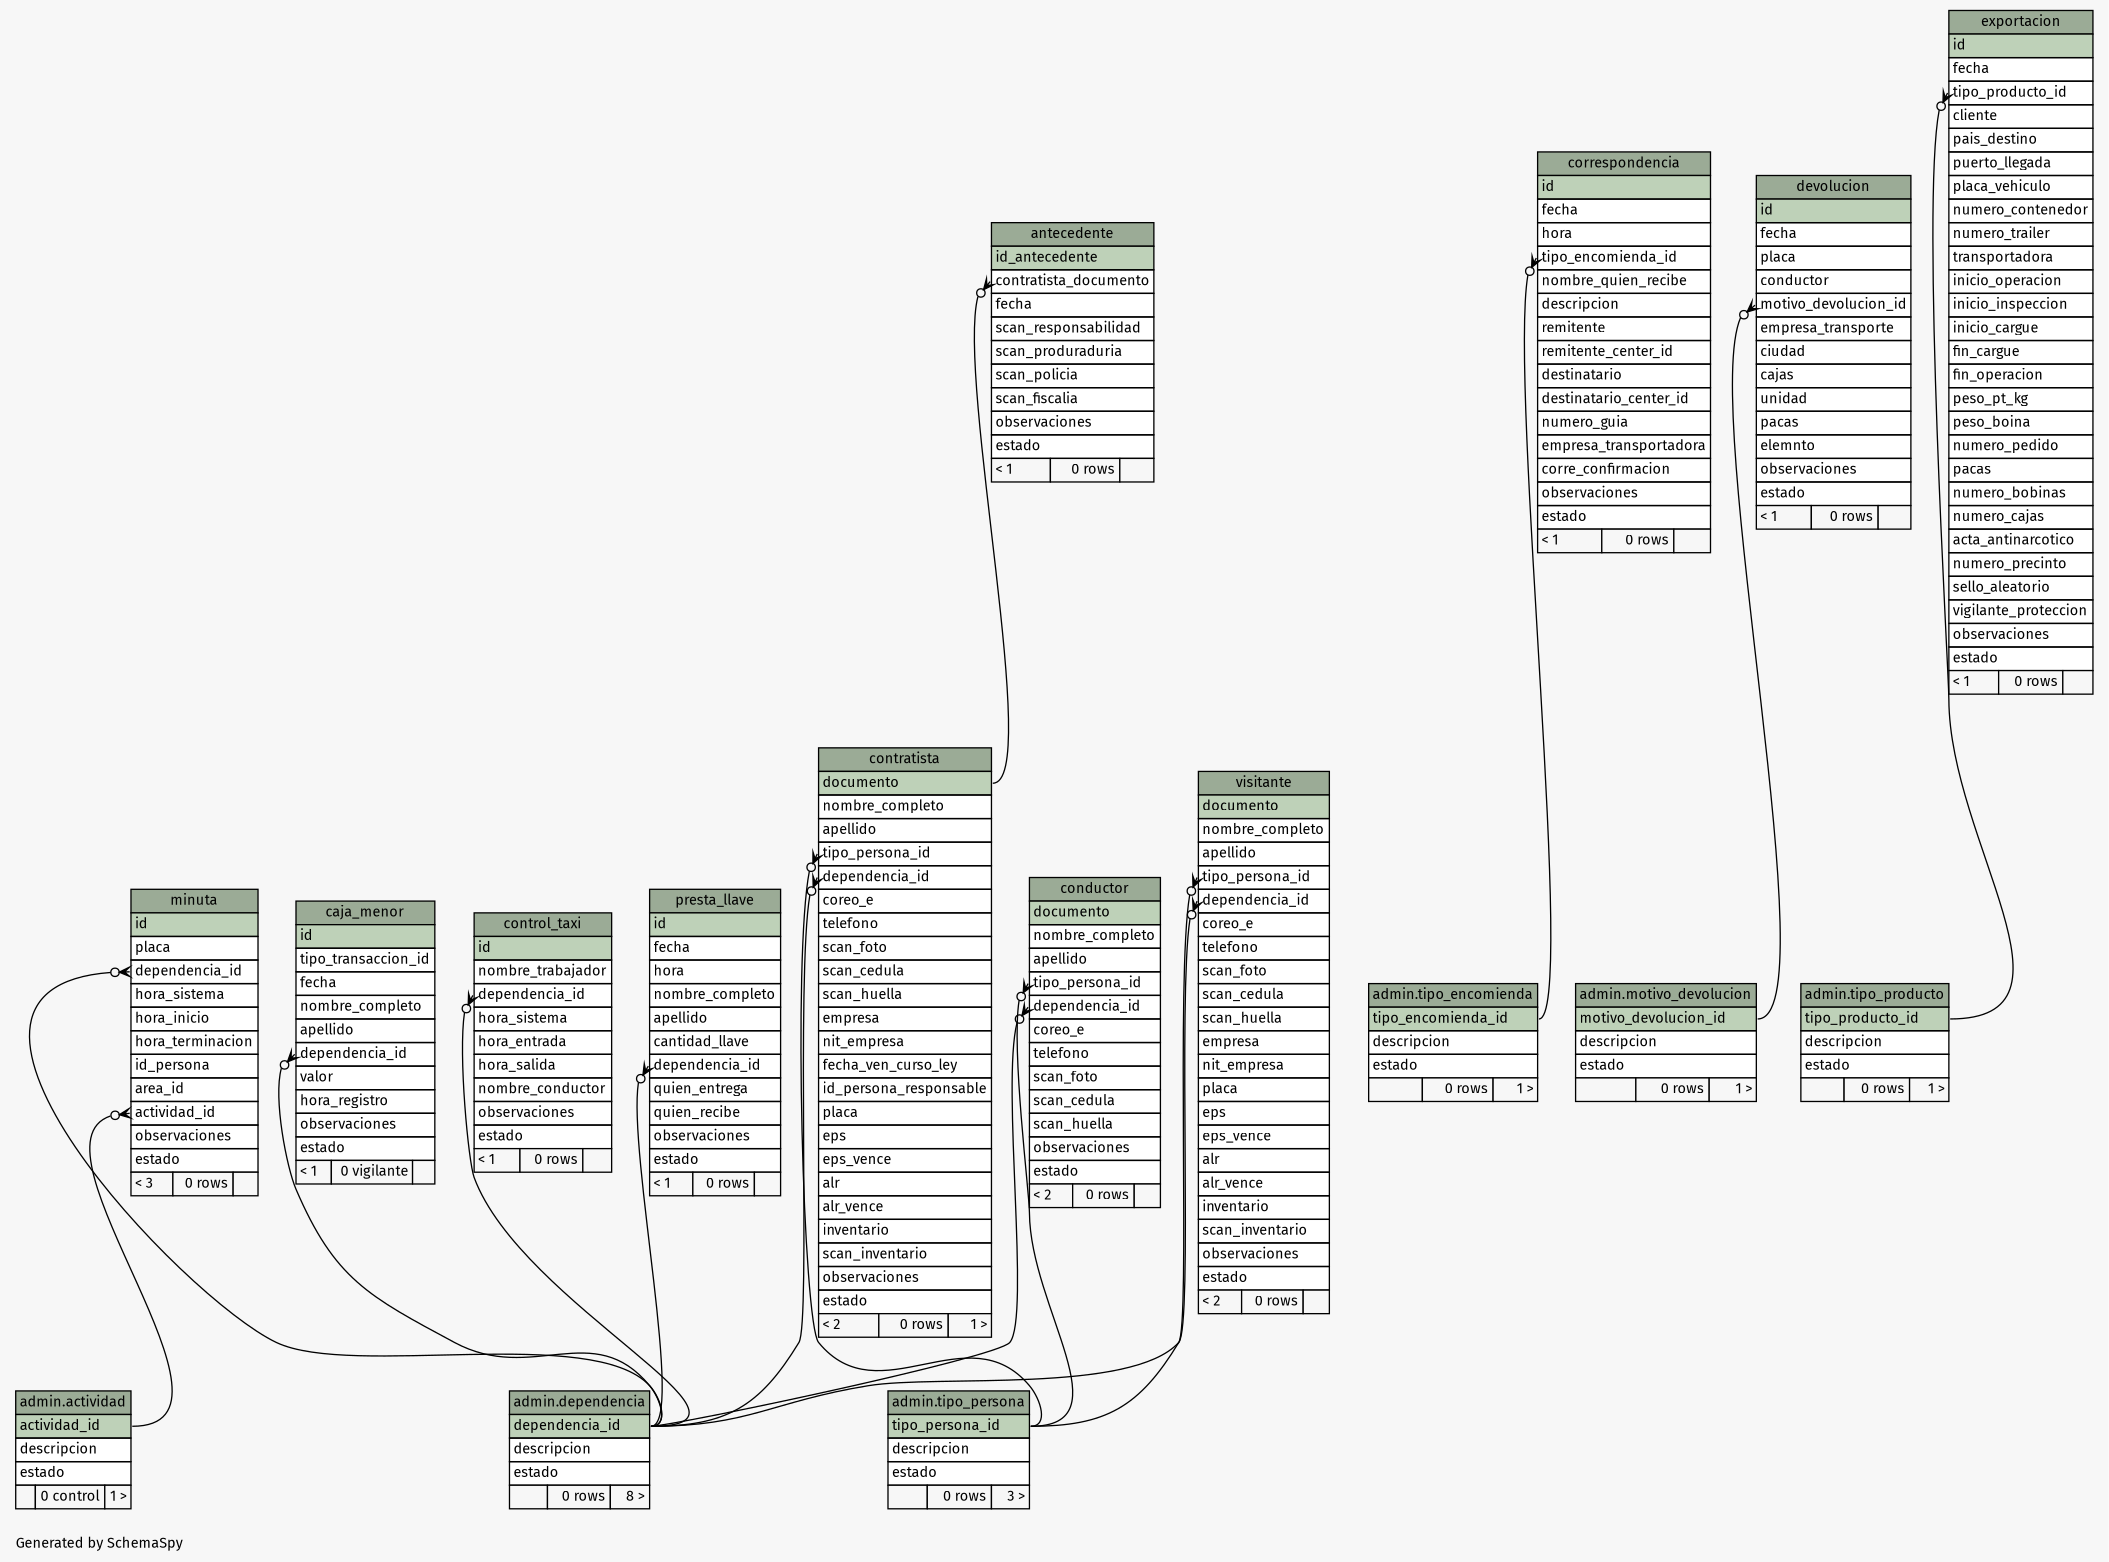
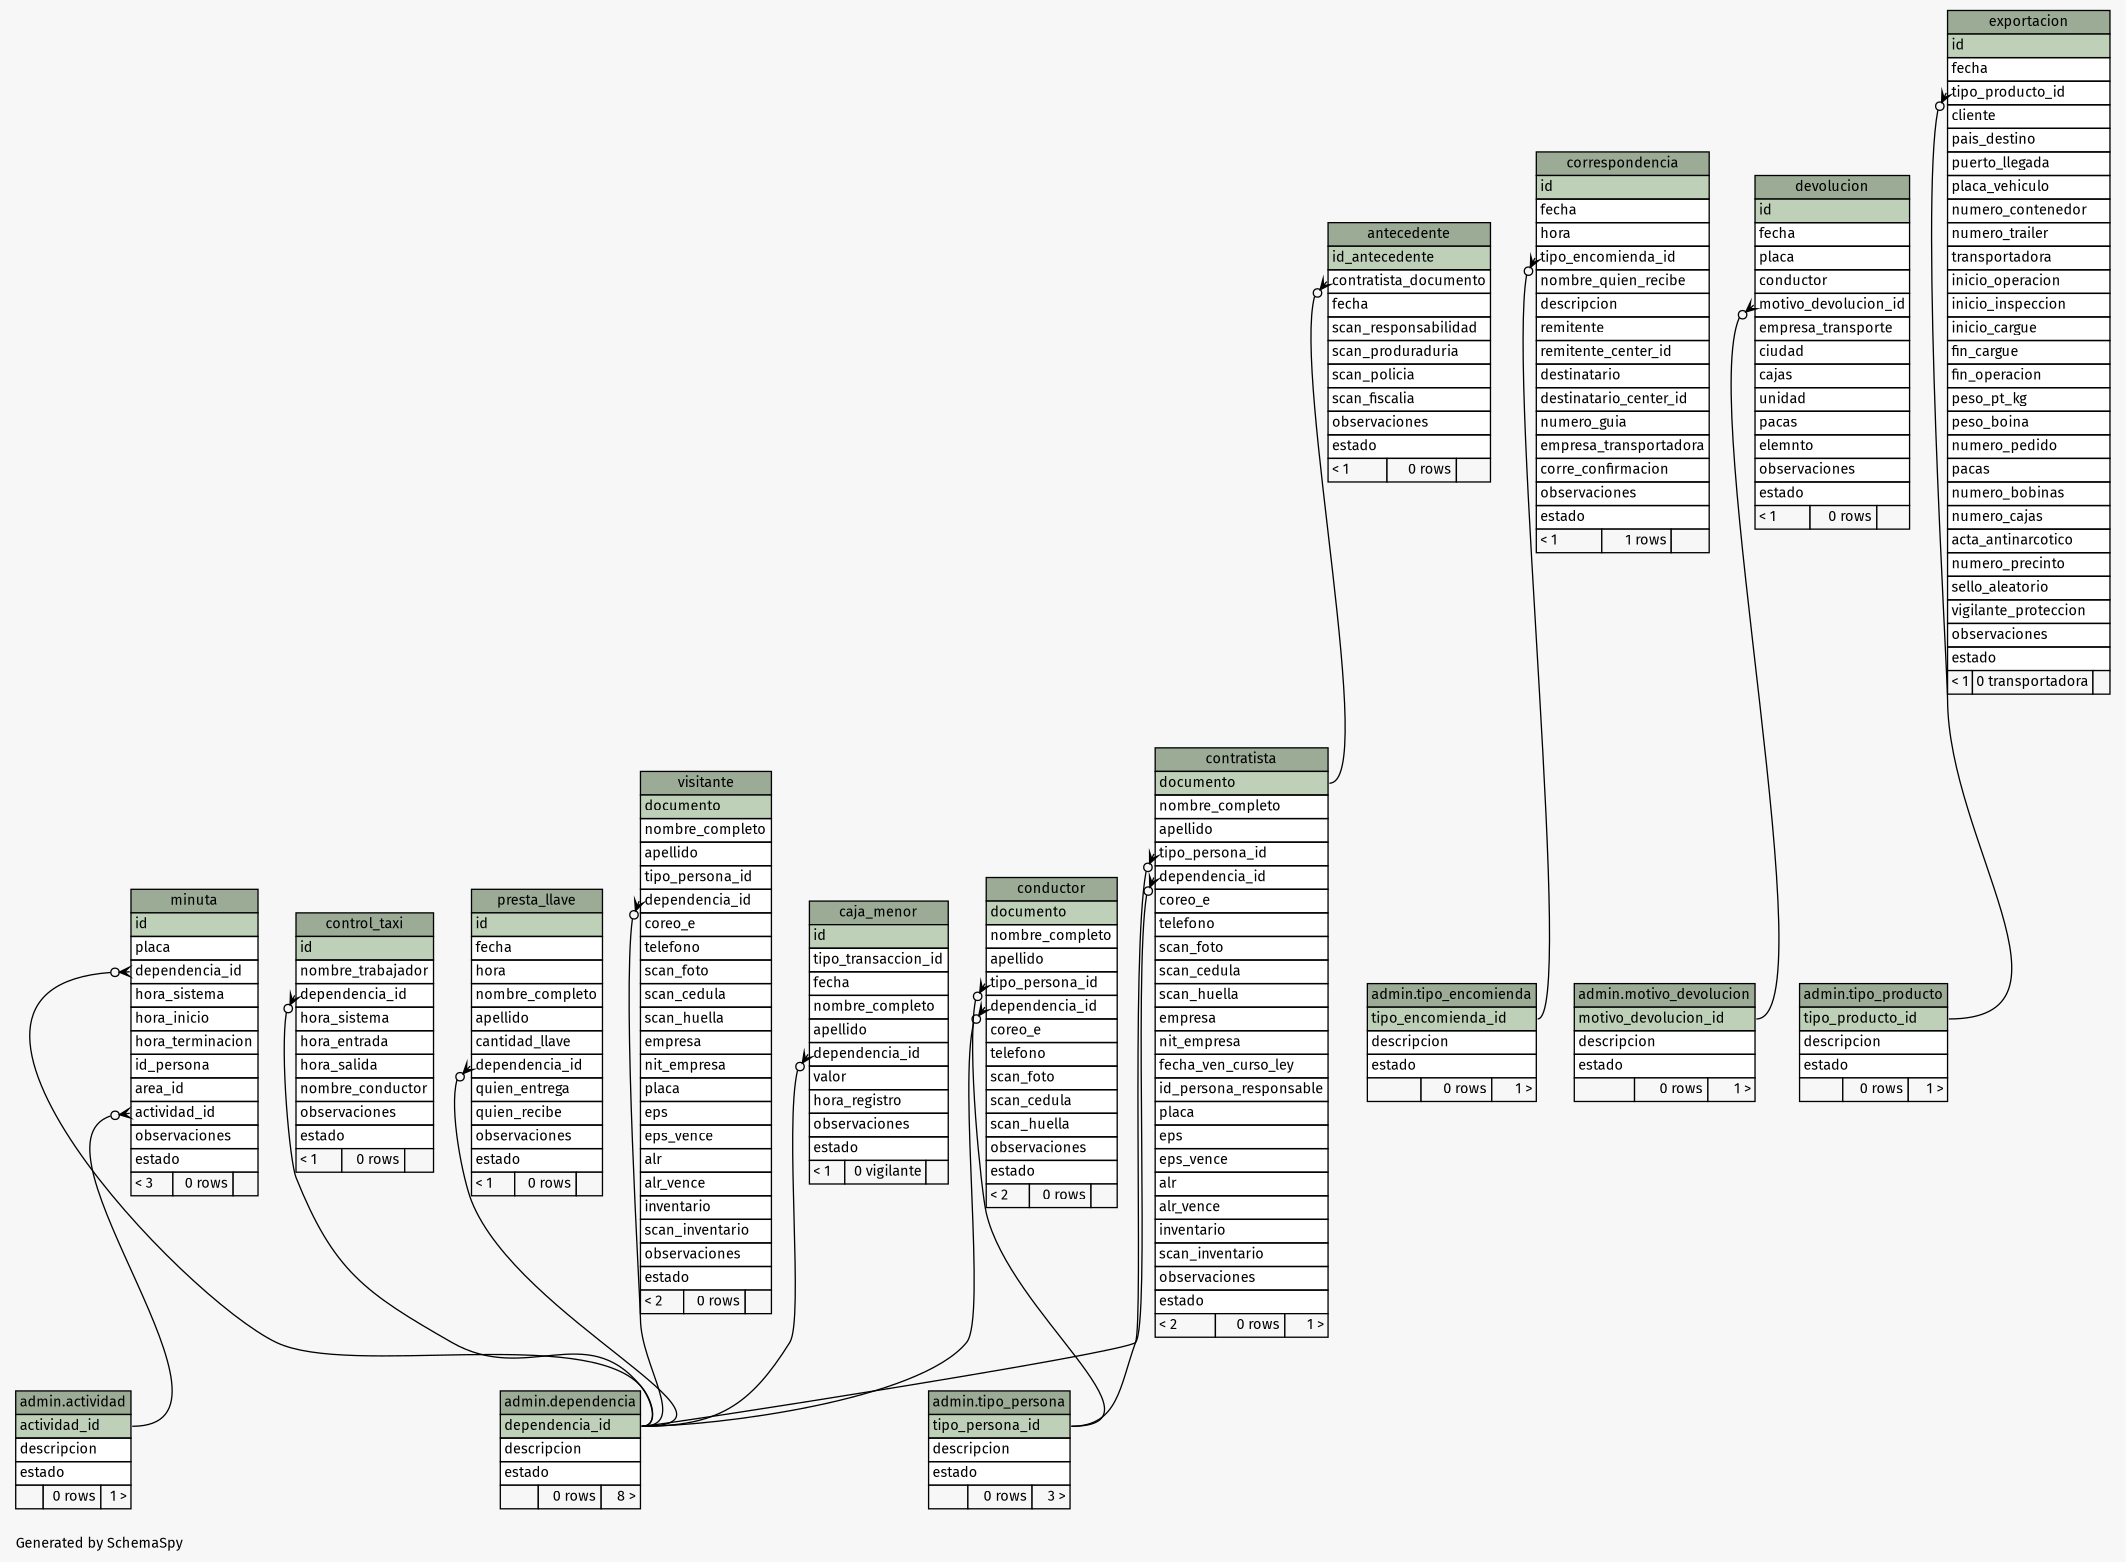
node "correspondencia": text "0 rows" -> "1 rows"
node "exportacion": text "0 rows" -> "0 transportadora"
edge "admin.tipo_persona" -> "visitante": removed
node "admin.actividad": text "0 control" -> "0 rows"
